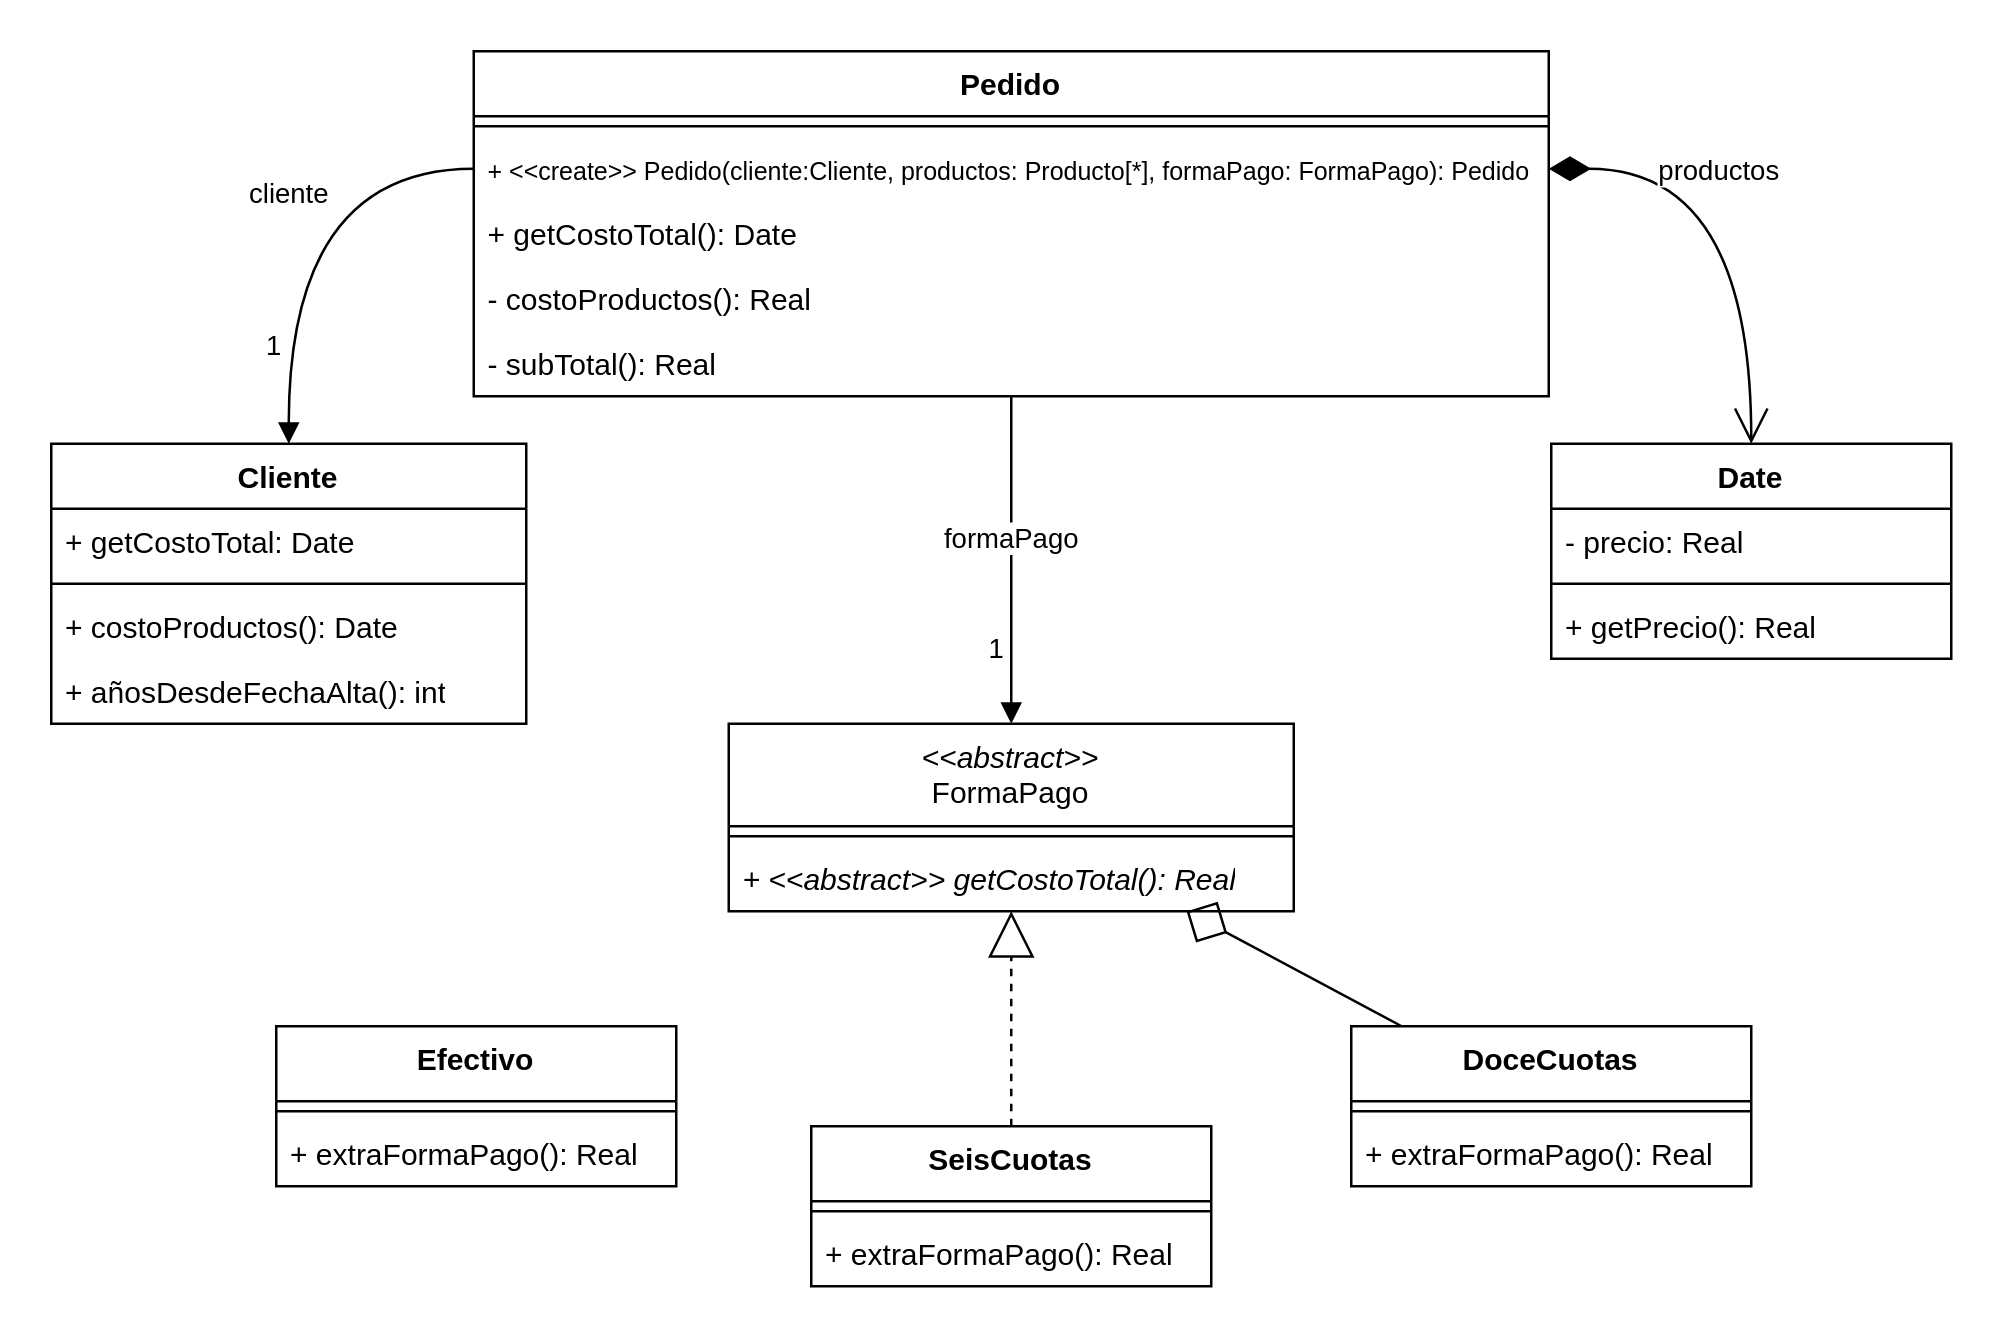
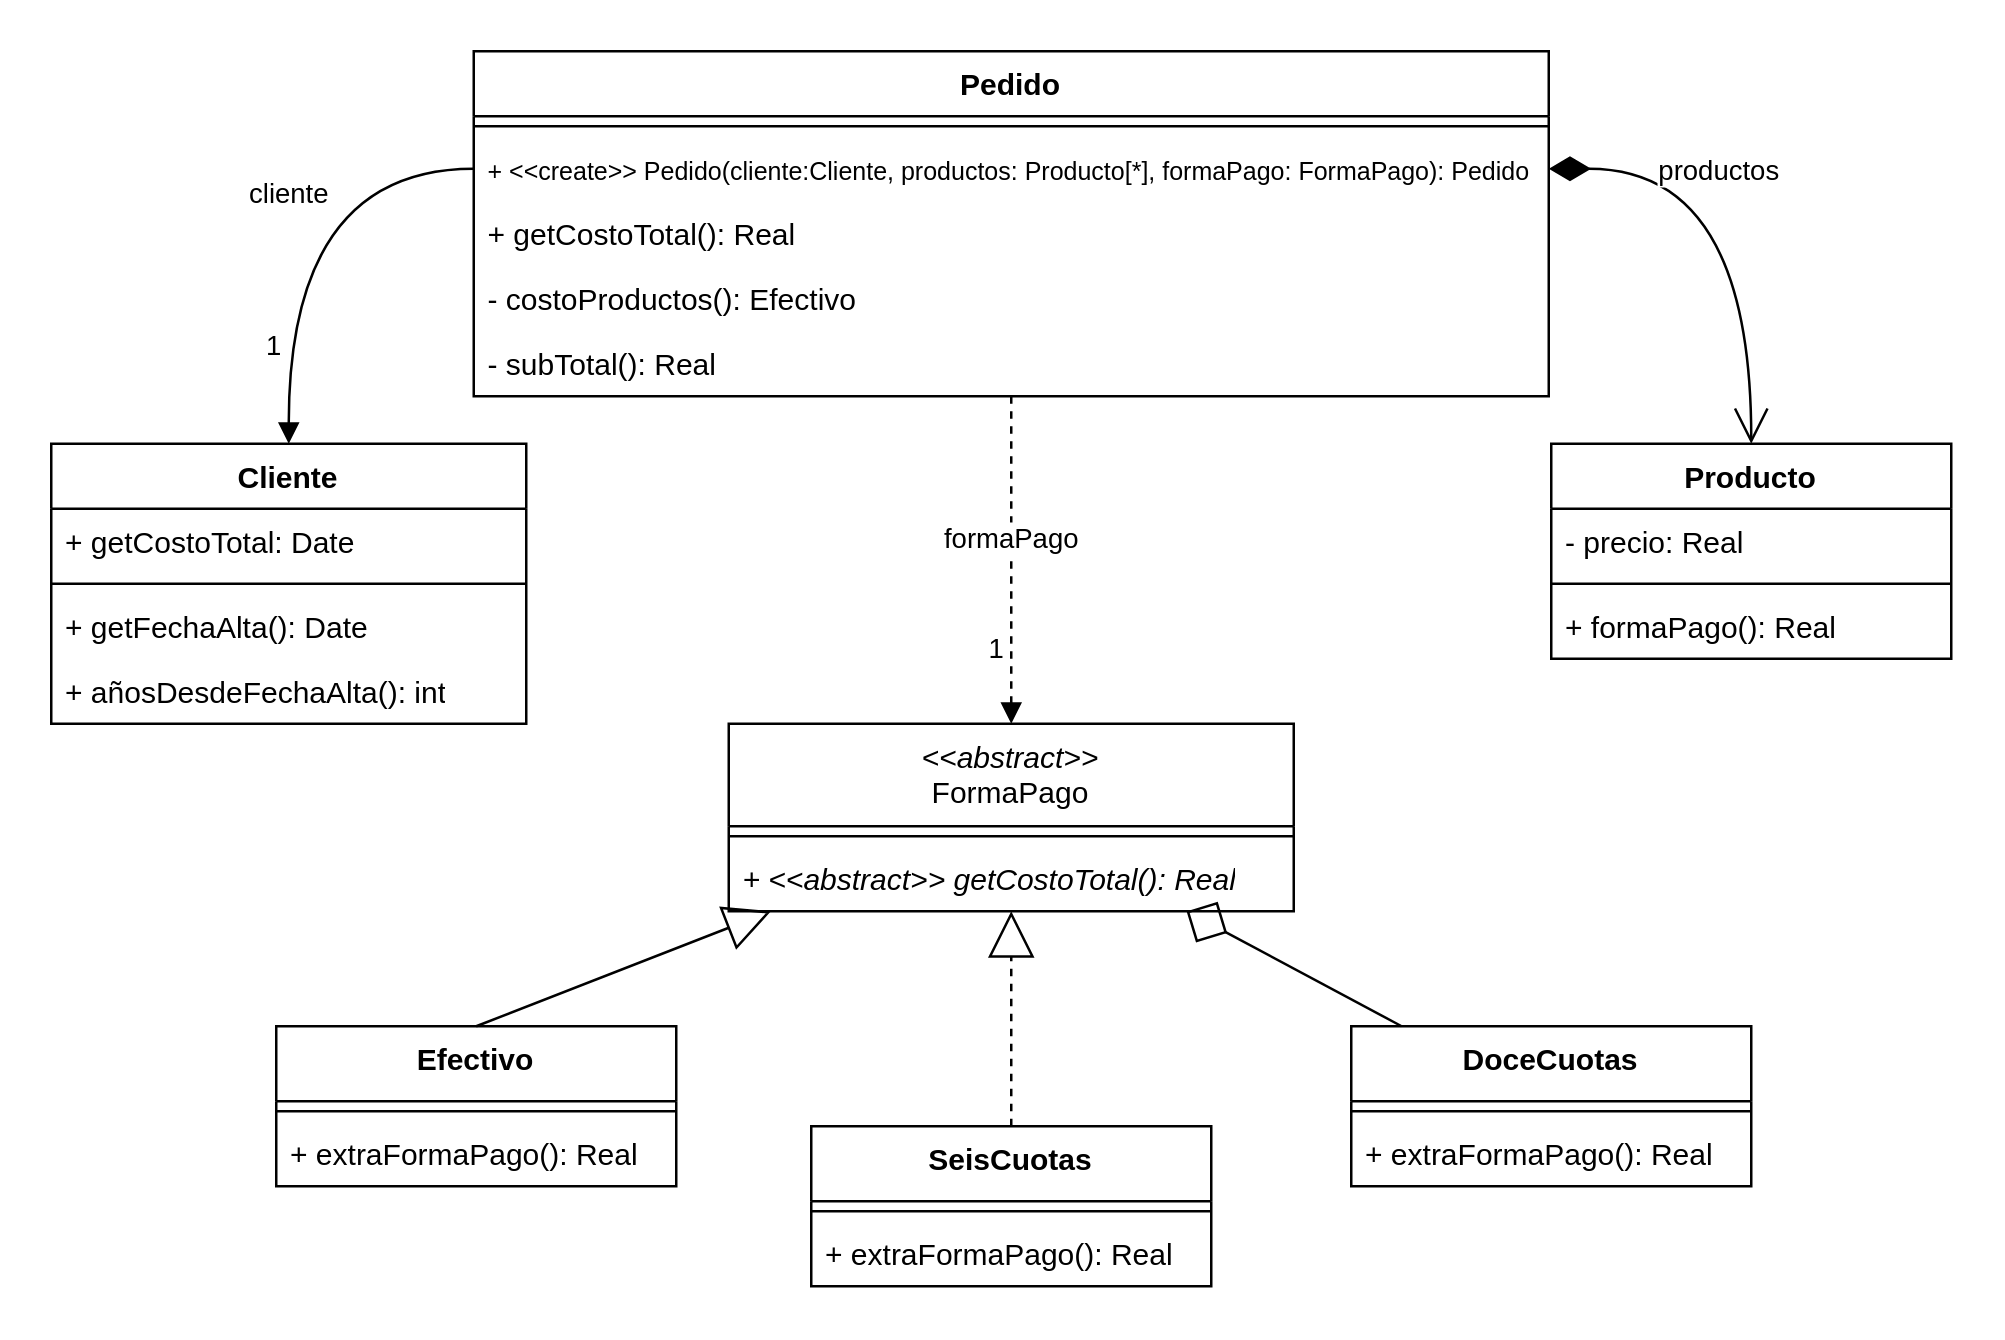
node "+ getCostoTotal(): Date": label "+ getCostoTotal(): Date" -> "+ getCostoTotal(): Real"
node "- costoProductos(): Real": label "- costoProductos(): Real" -> "- costoProductos(): Efectivo"
node "Date": label "Date" -> "Producto"
edge "Pedido" -> "<<abstract>> FormaPago": style solid -> dashed
node "+ costoProductos(): Date": label "+ costoProductos(): Date" -> "+ getFechaAlta(): Date"
node "+ getPrecio(): Real": label "+ getPrecio(): Real" -> "+ formaPago(): Real"
edge "Efectivo" -> "<<abstract>> FormaPago": added
